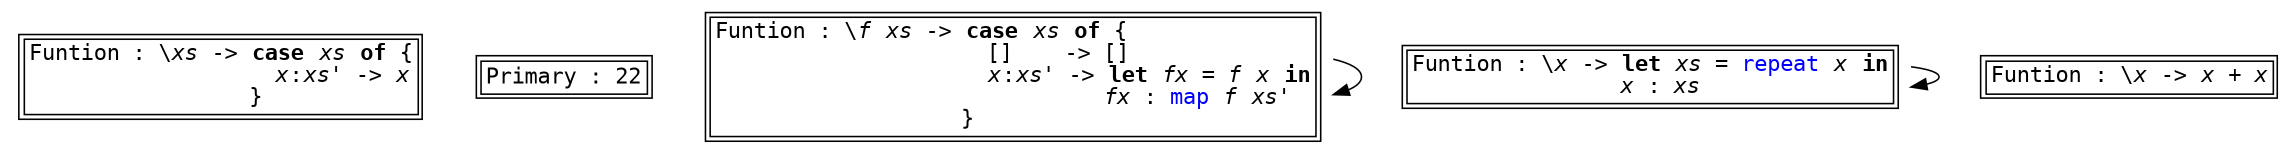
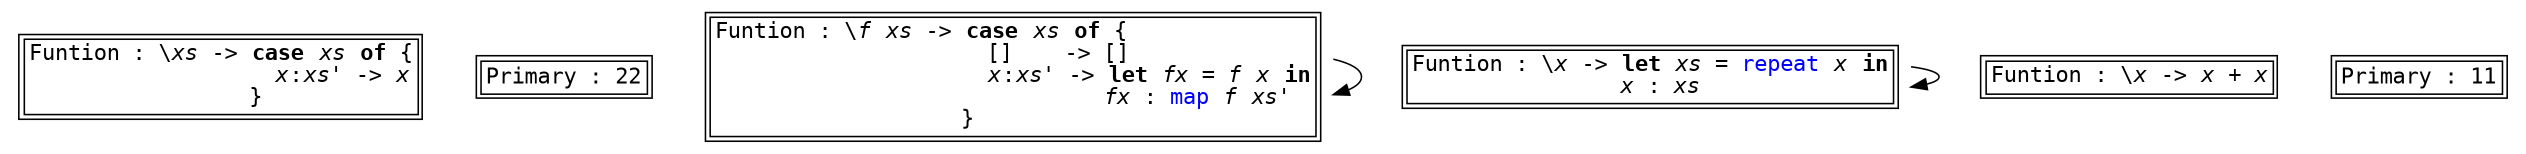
node "Primary : 11": added
